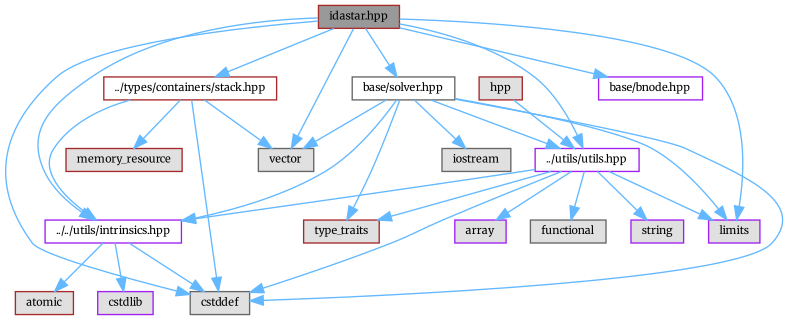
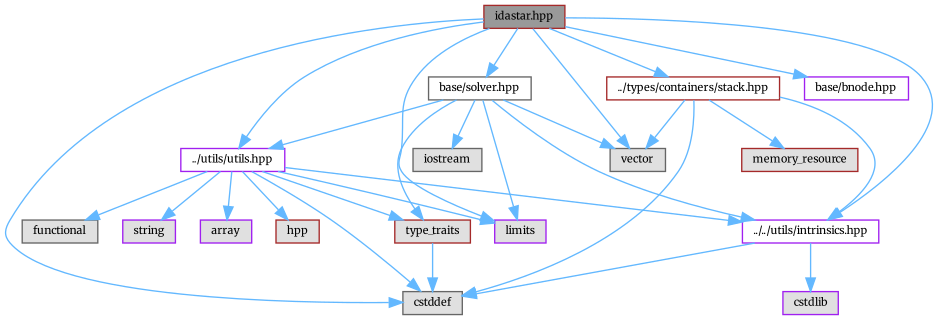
edge "hpp" -> "../utils/utils.hpp": reversed
edge "base/solver.hpp" -> "cstddef": now "type_traits" -> "cstddef"
node "atomic": removed
